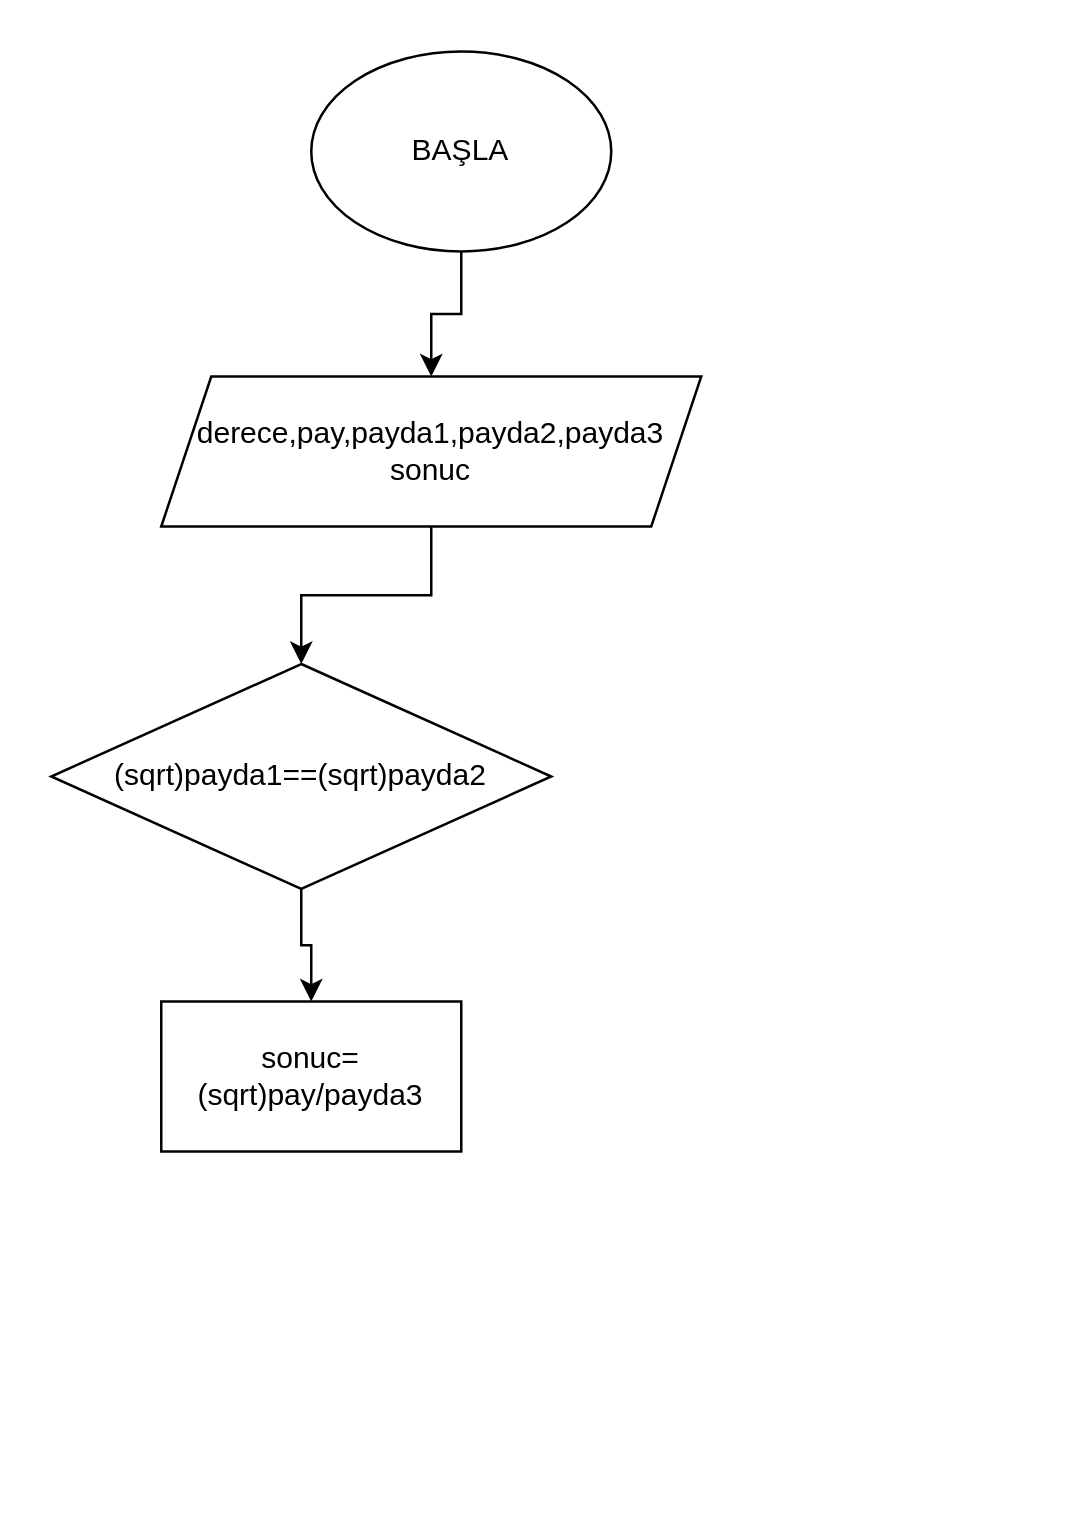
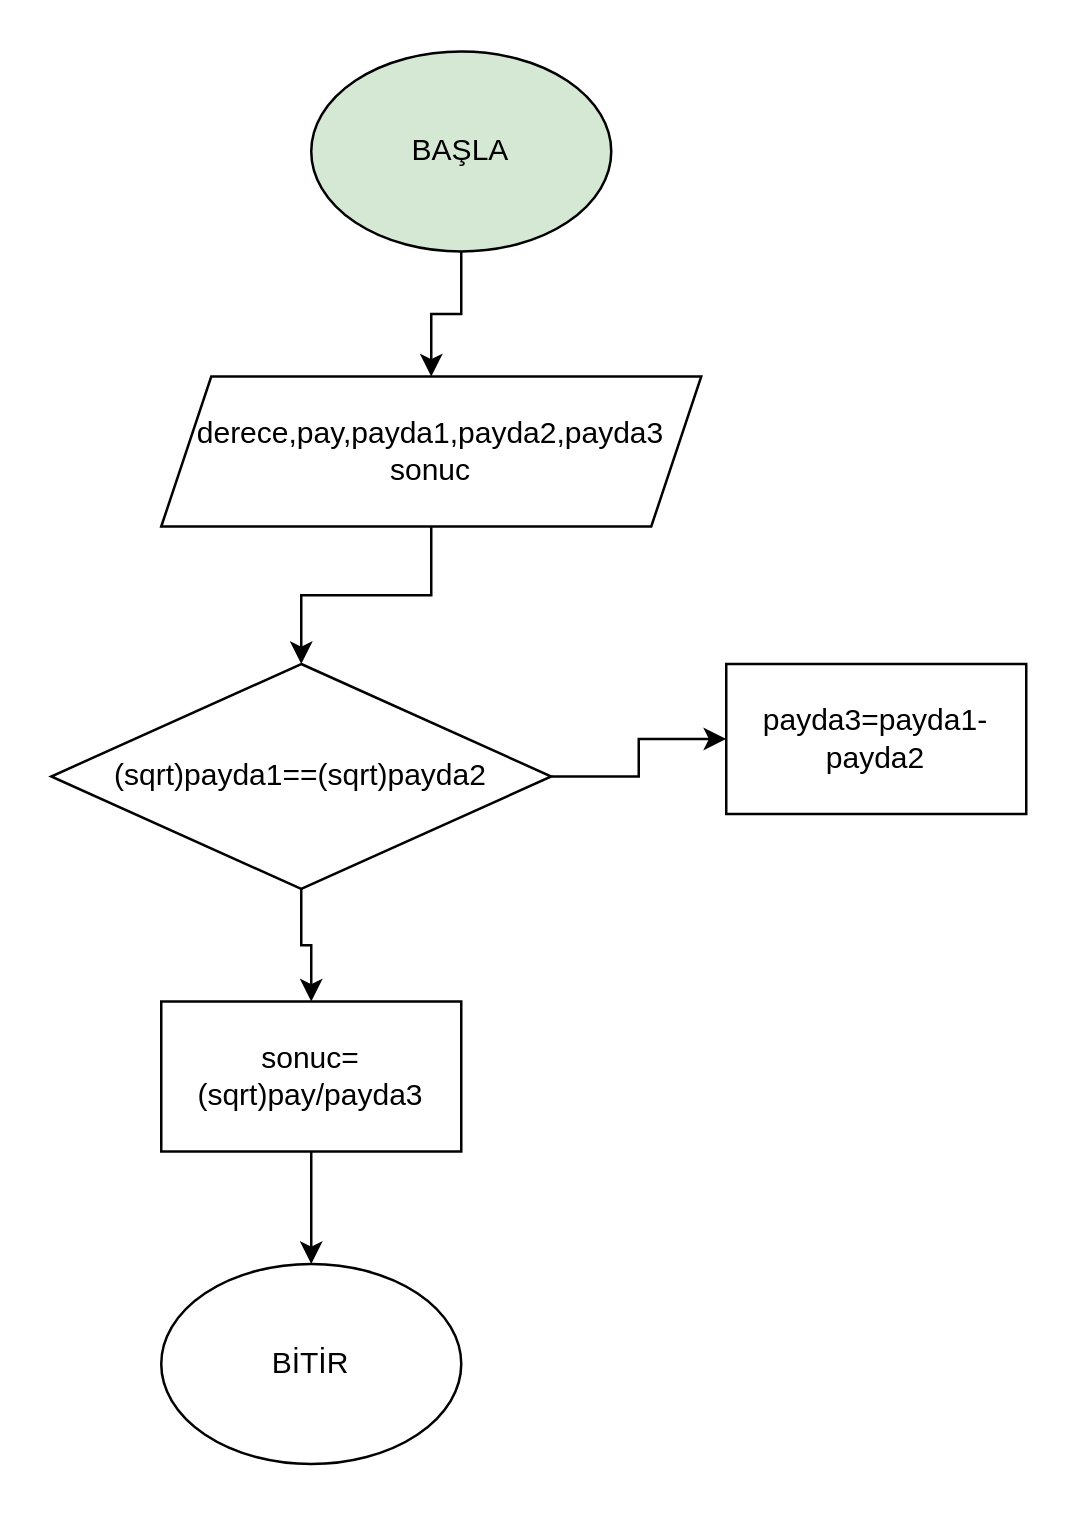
node "BAŞLA": fillcolor #ffffff -> #d5e8d4
node "payda3=payda1-payda2": added
edge "(sqrt)payda1==(sqrt)payda2" -> "payda3=payda1-payda2": added
edge "sonuc=(sqrt)pay/payda3" -> "BİTİR": added
node "BİTİR": added
